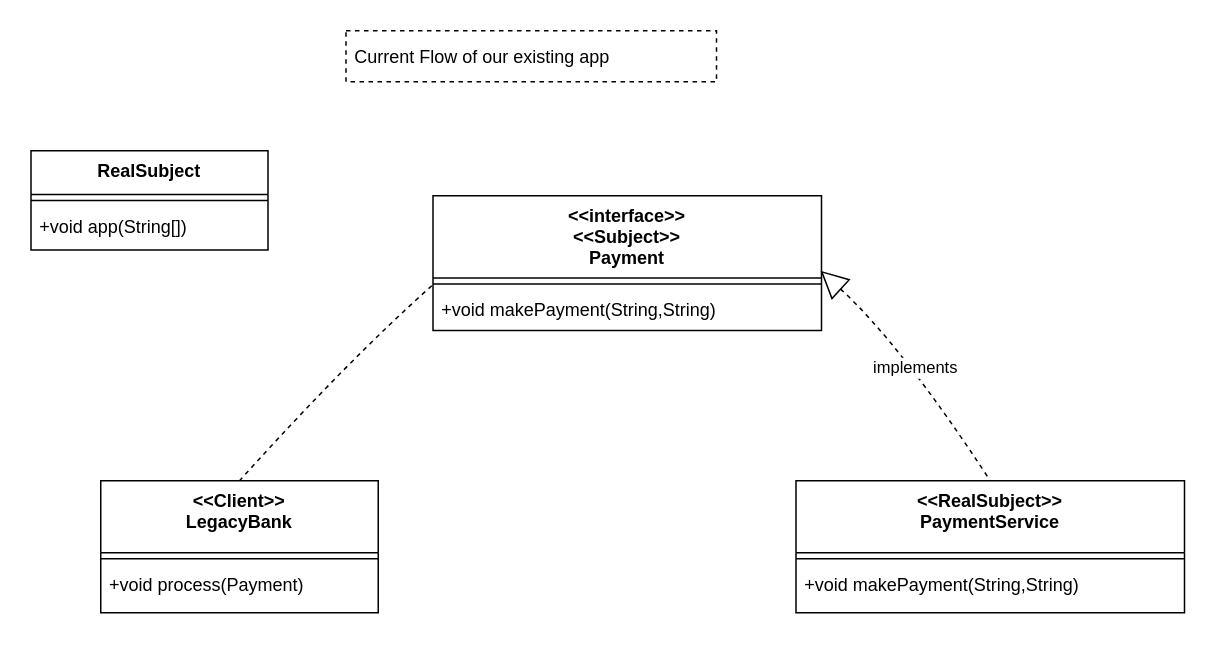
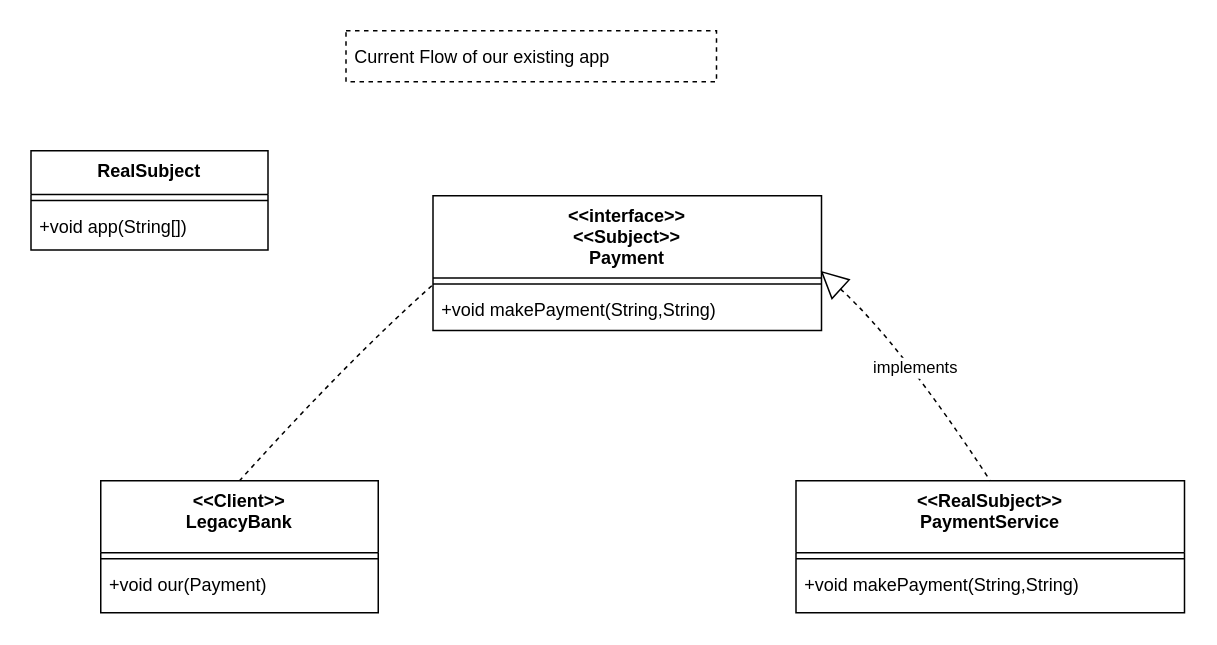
node "+void process(Payment)": label "+void process(Payment)" -> "+void our(Payment)"
